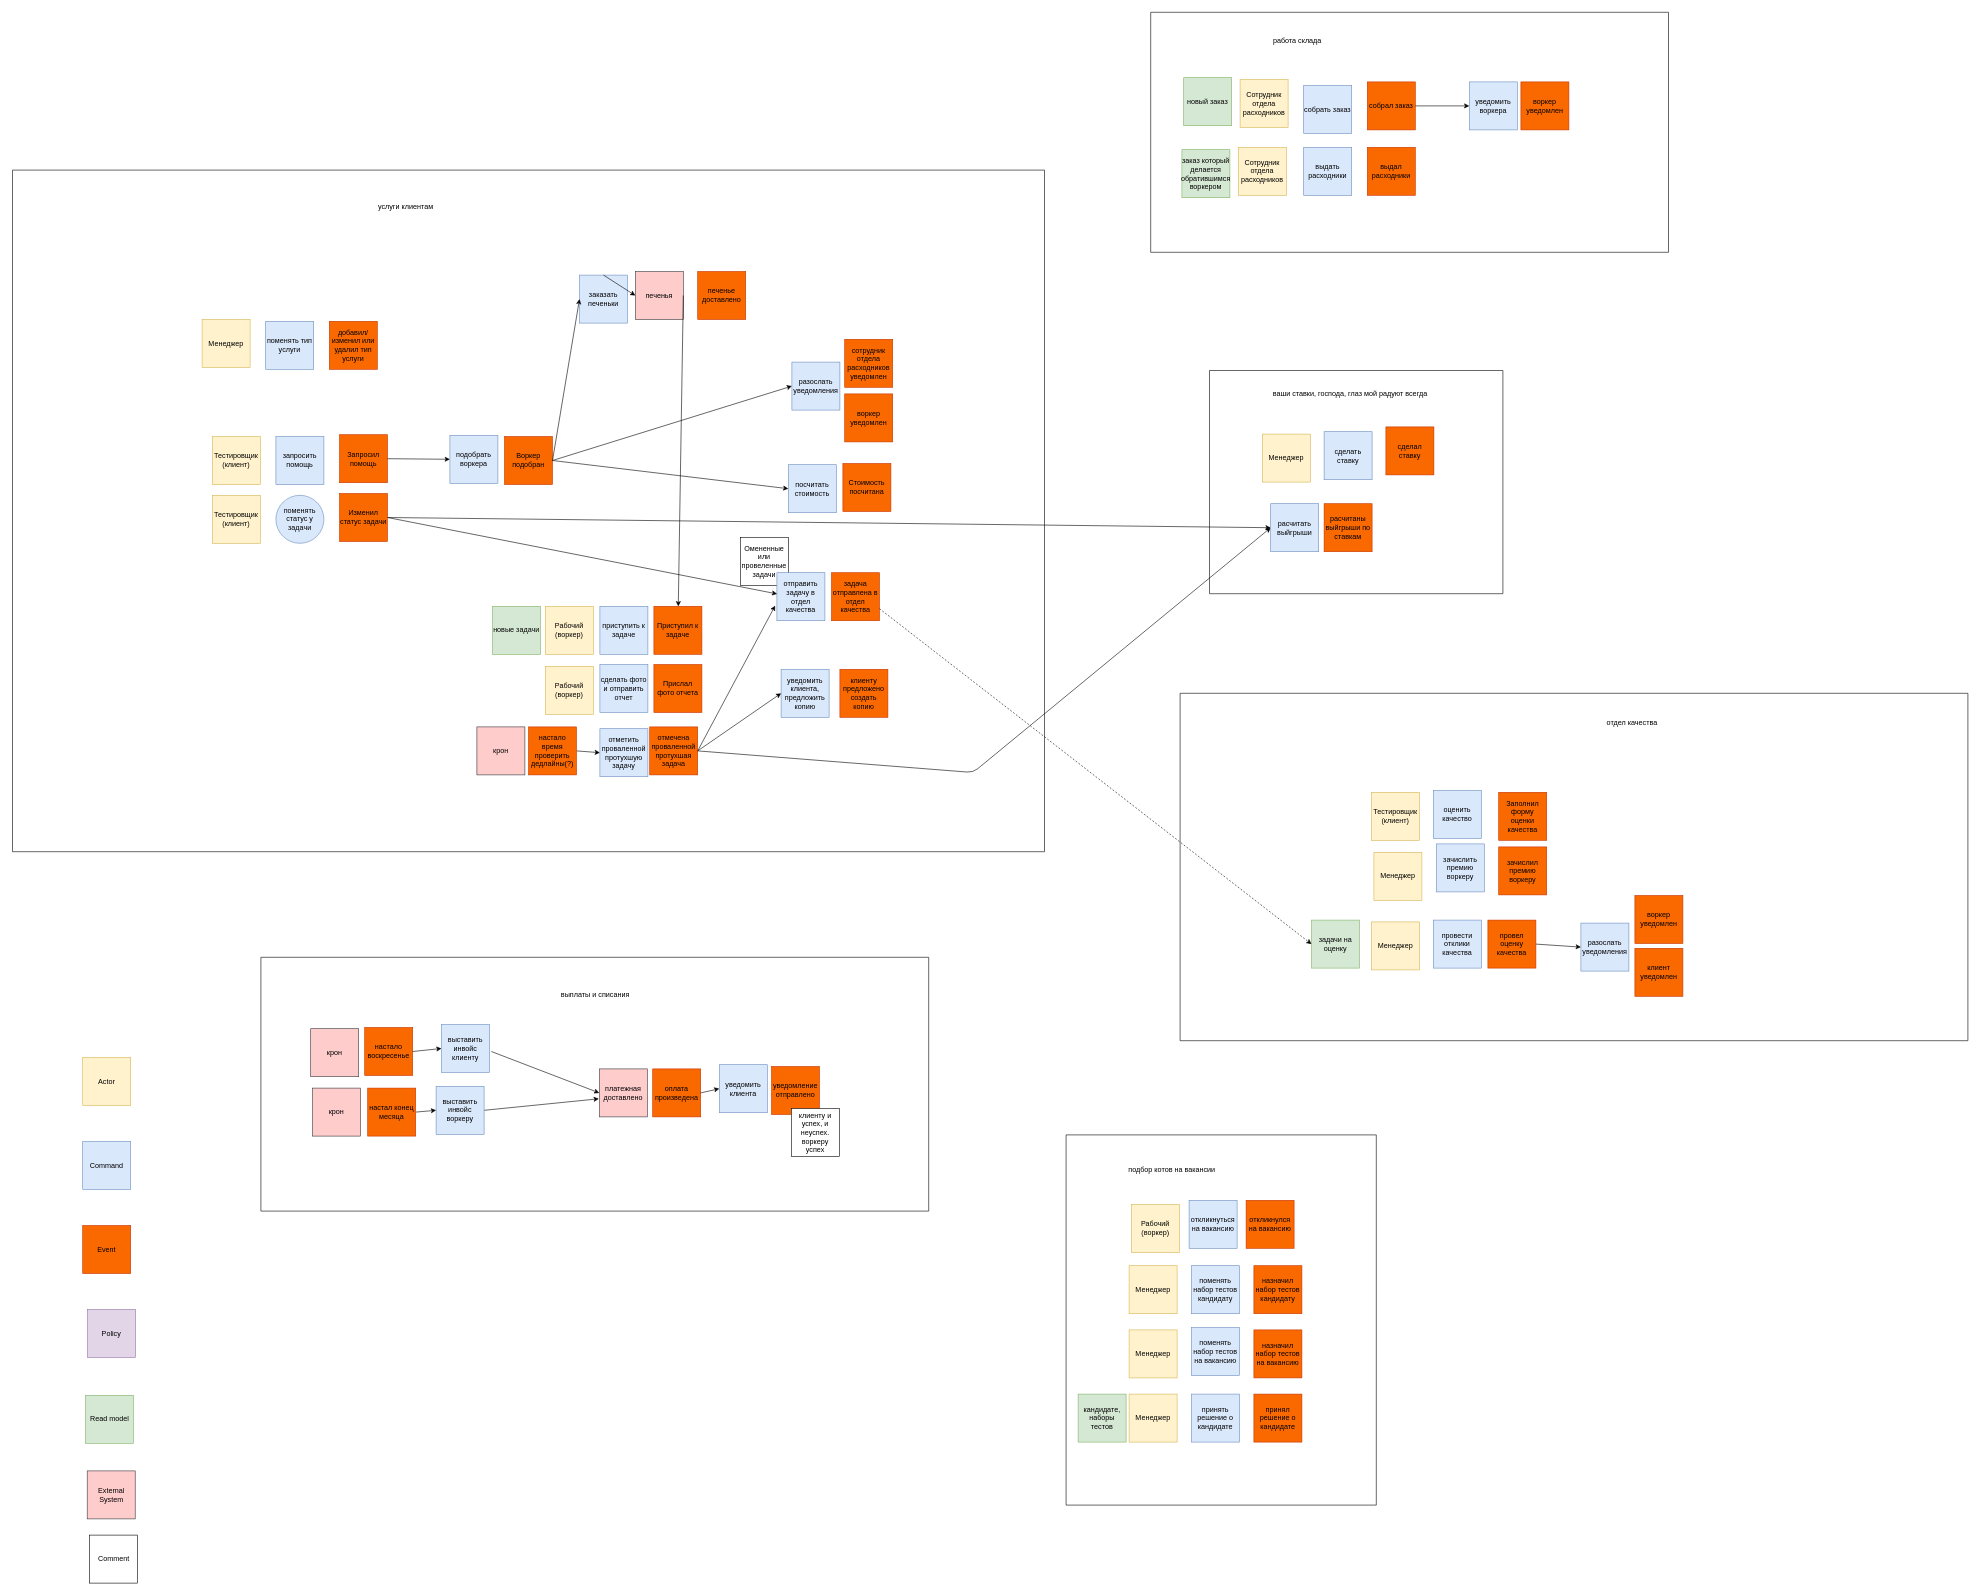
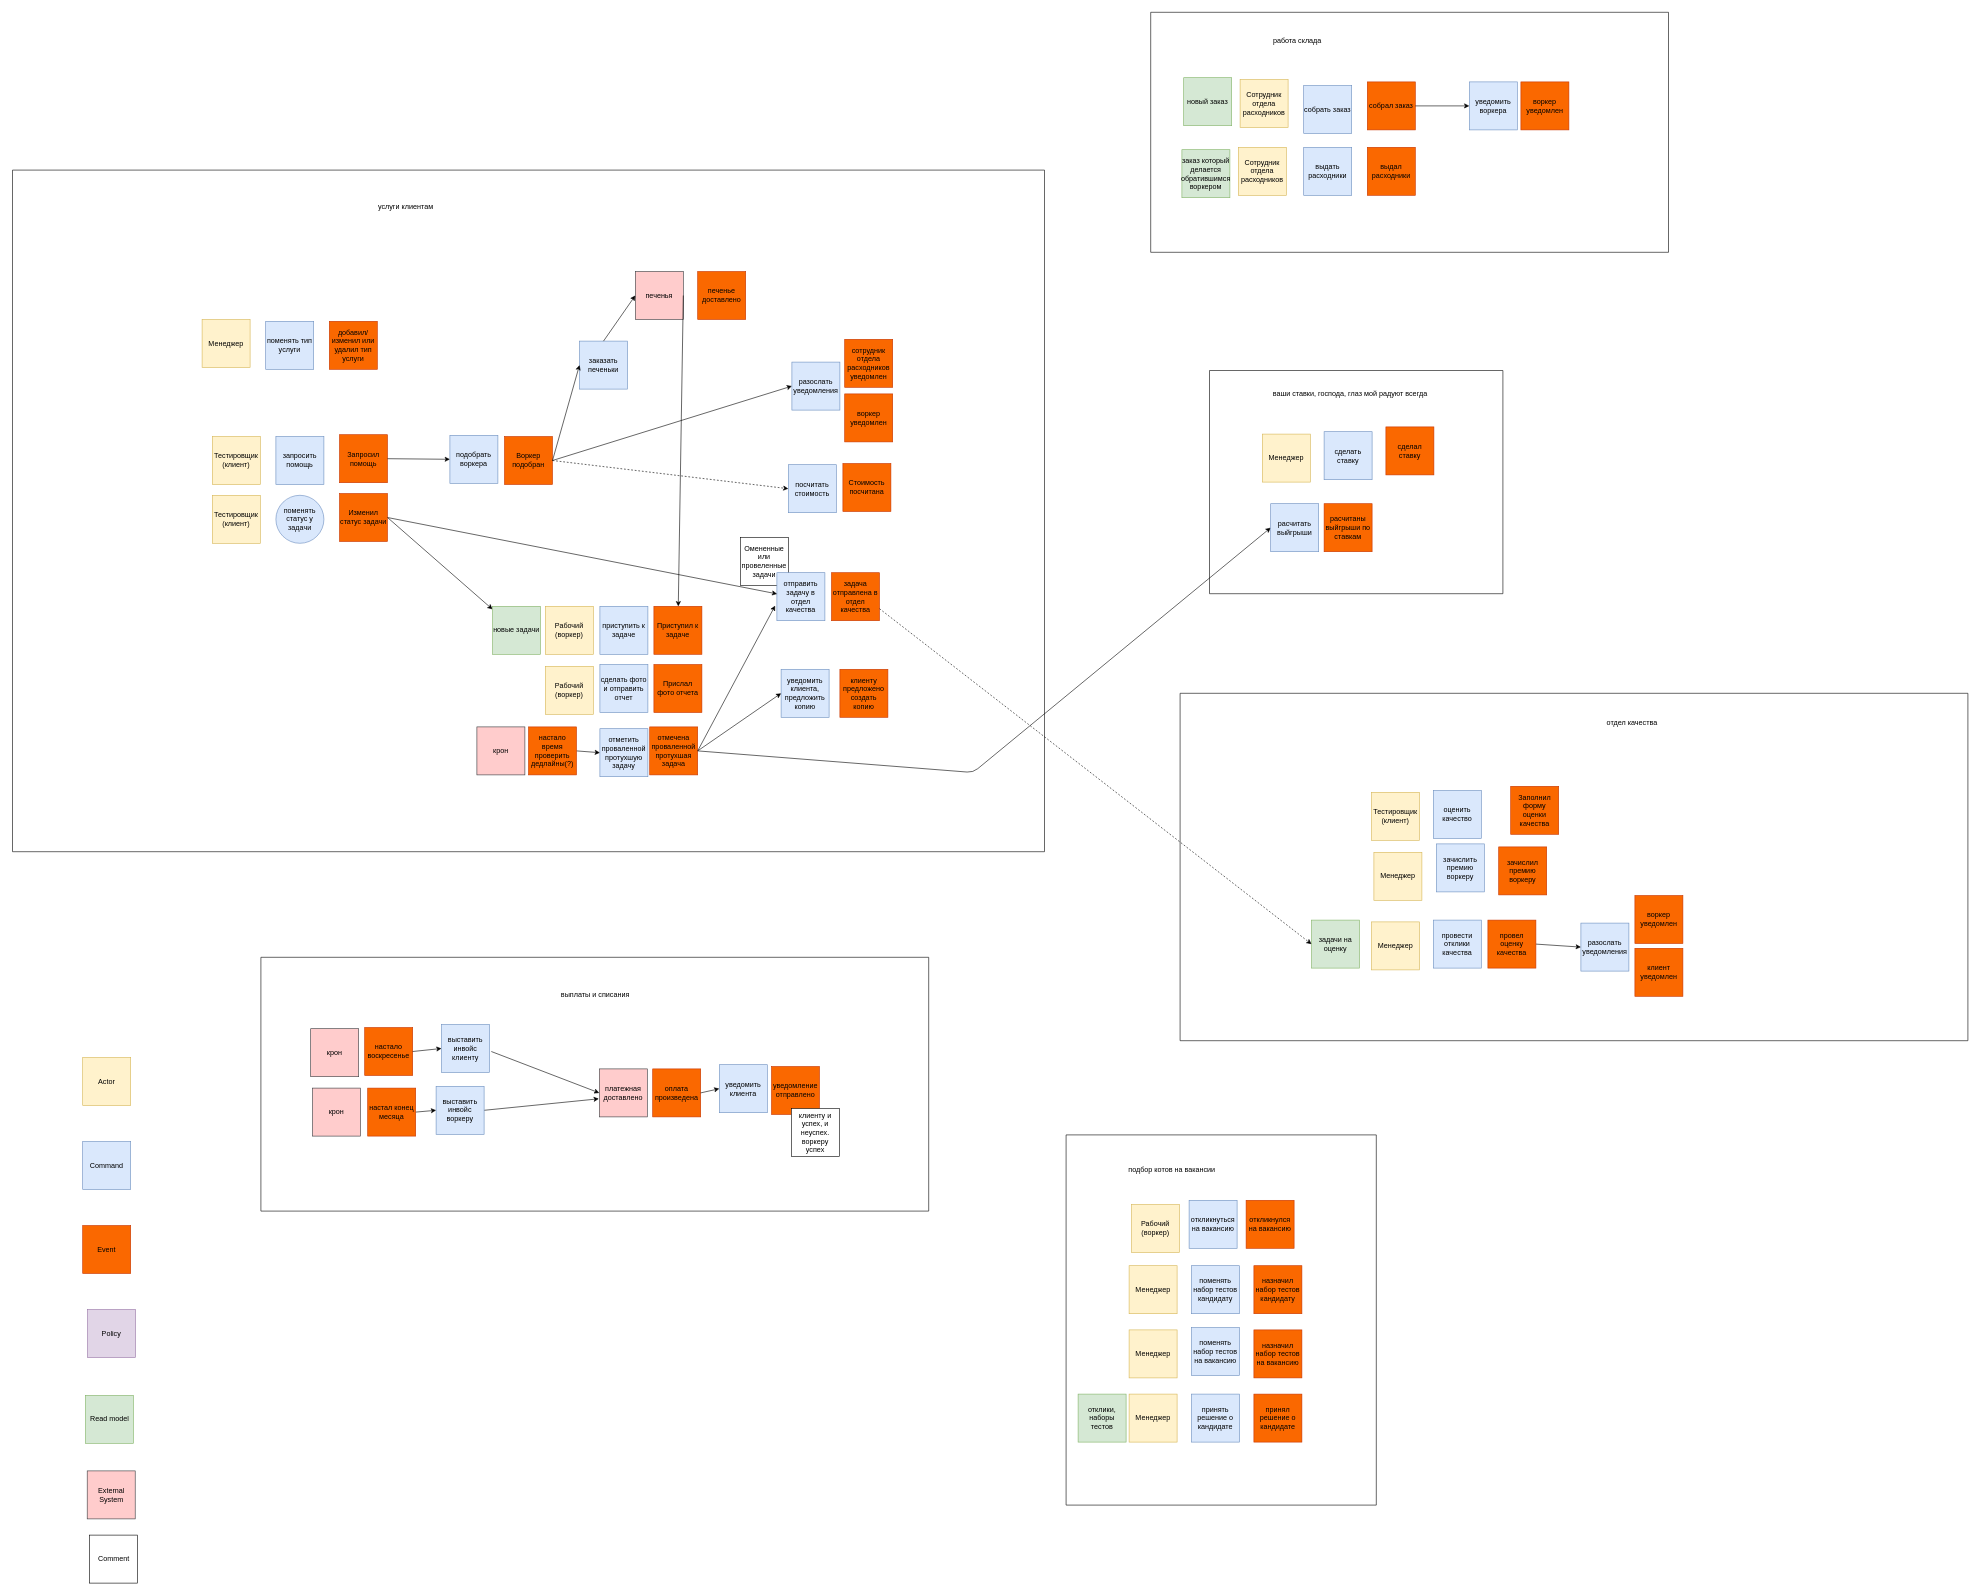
node "заказать печеньки": moved (603, 299) -> (603, 365)
edge "Воркер подобран" -> "посчитать стоимость": style solid -> dashed
edge "Изменил статус задачи" -> "расчитать выйгрыши": now "Изменил статус задачи" -> "новые задачи"
node "Заполнил форму оценки качества": moved (1523, 816) -> (1535, 810)
node "кандидате, наборы тестов": label "кандидате, наборы тестов" -> "отклики, наборы тестов"
